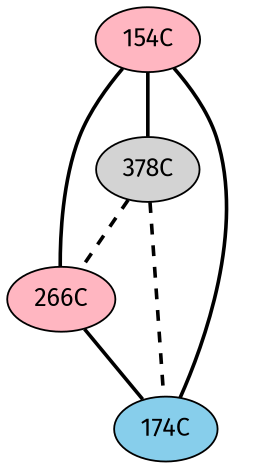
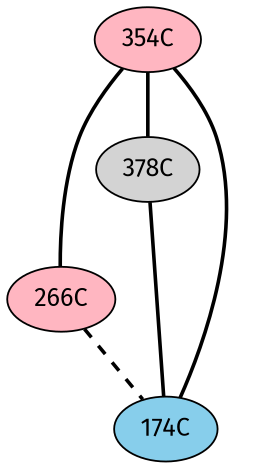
node "154C": label "154C" -> "354C"
edge "378C" -- "266C": removed
edge "378C" -- "174C": style dashed -> bold
edge "266C" -- "174C": style bold -> dashed
